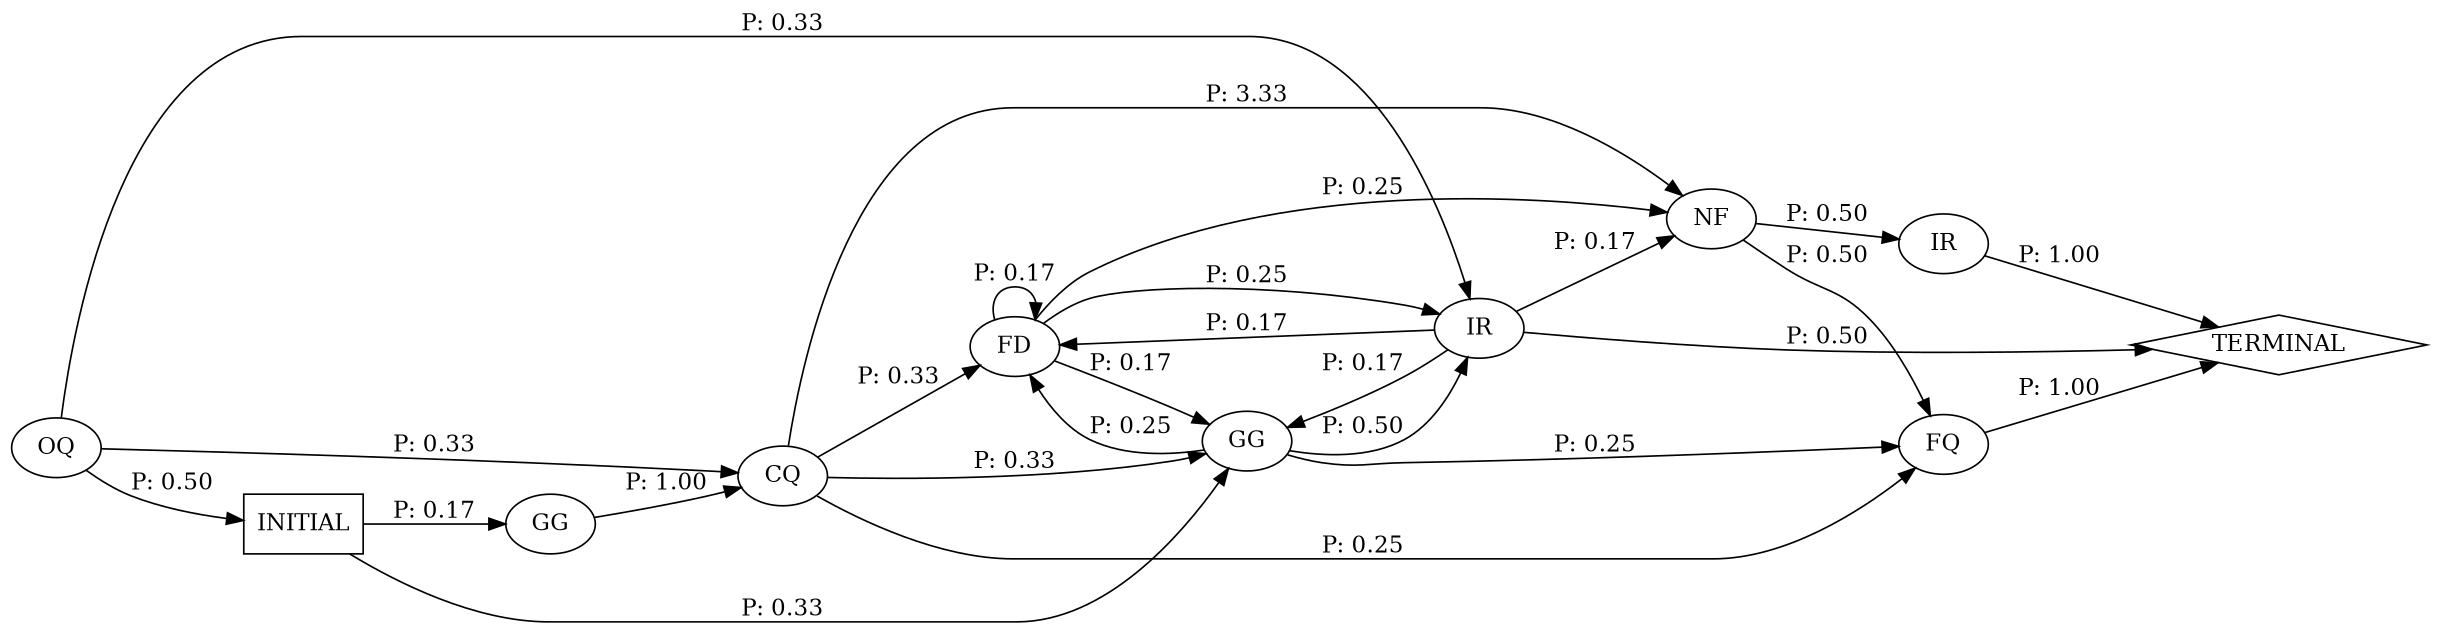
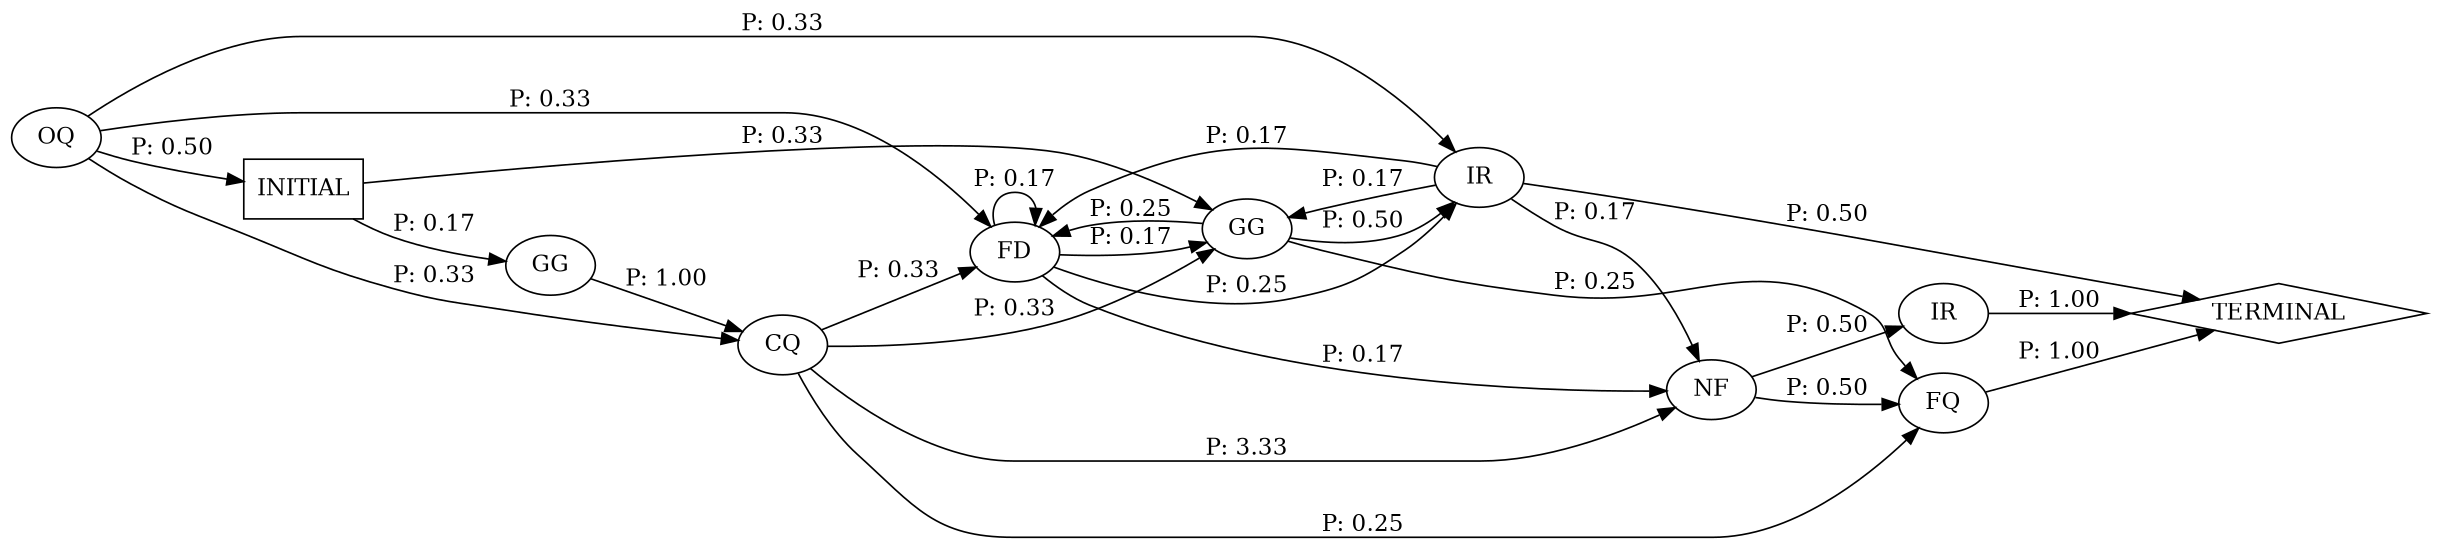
edge "OQ" -> "FD": added, label "P: 0.33"
edge "FD" -> "NF": label "P: 0.25" -> "P: 0.17"
